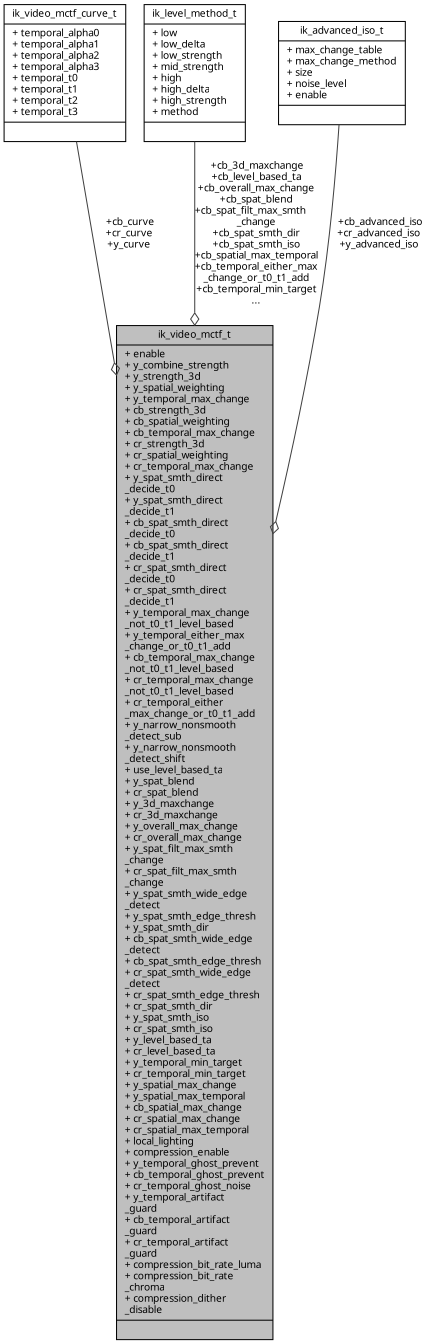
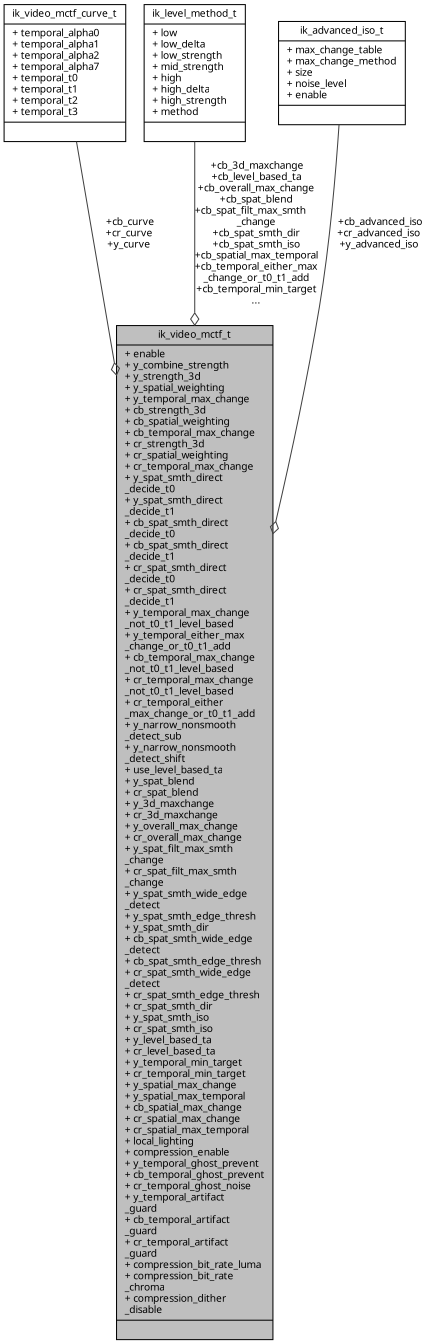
node "ik_video_mctf_curve_t": text "+ temporal_alpha3" -> "+ temporal_alpha7"
